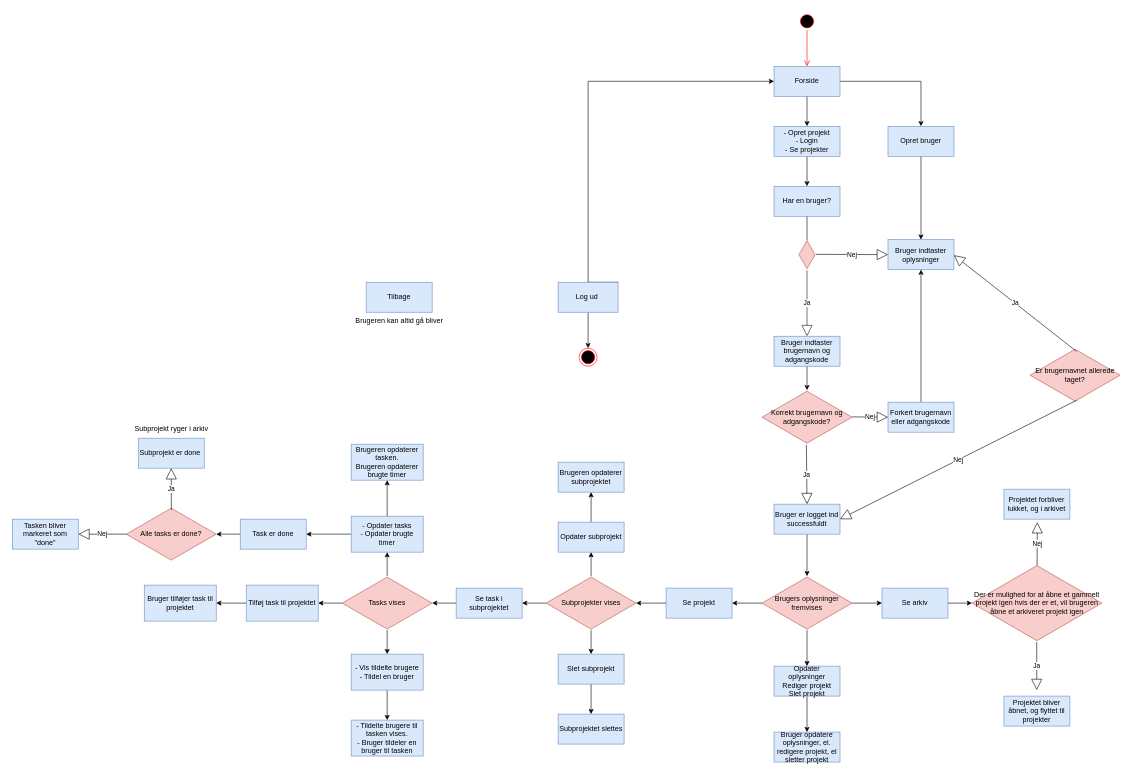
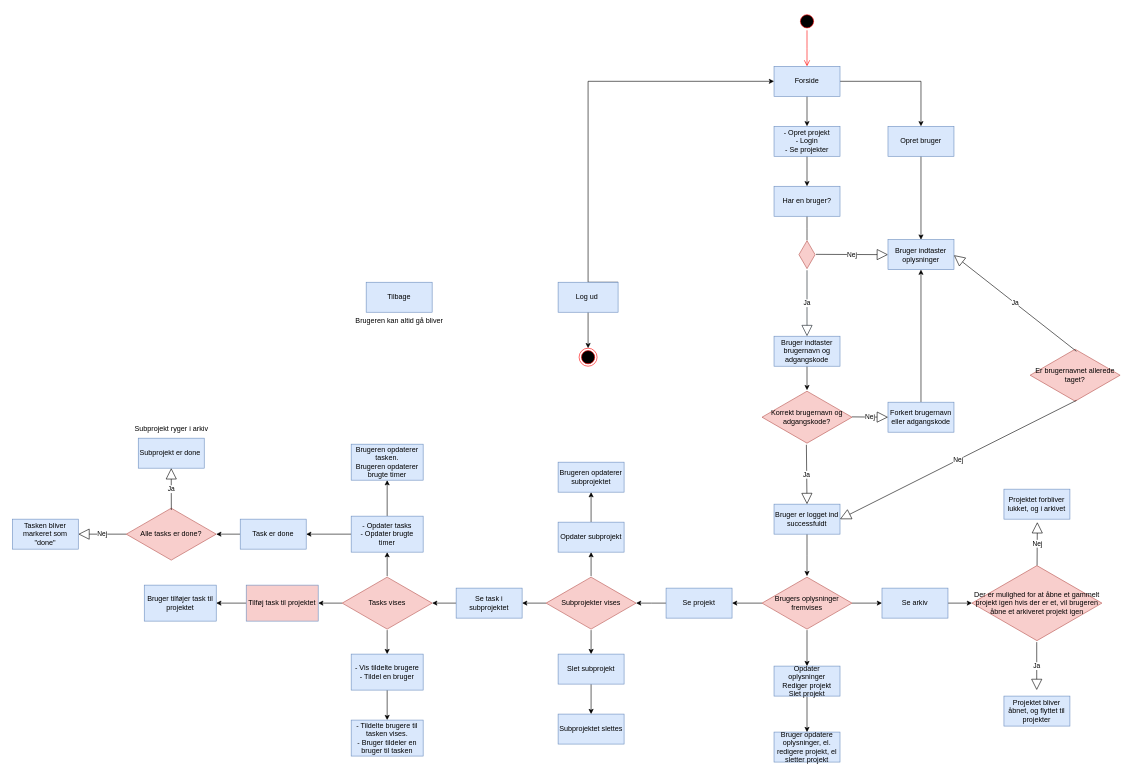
node "Tilføj task til projektet": fillcolor #dae8fc -> #f8cecc
